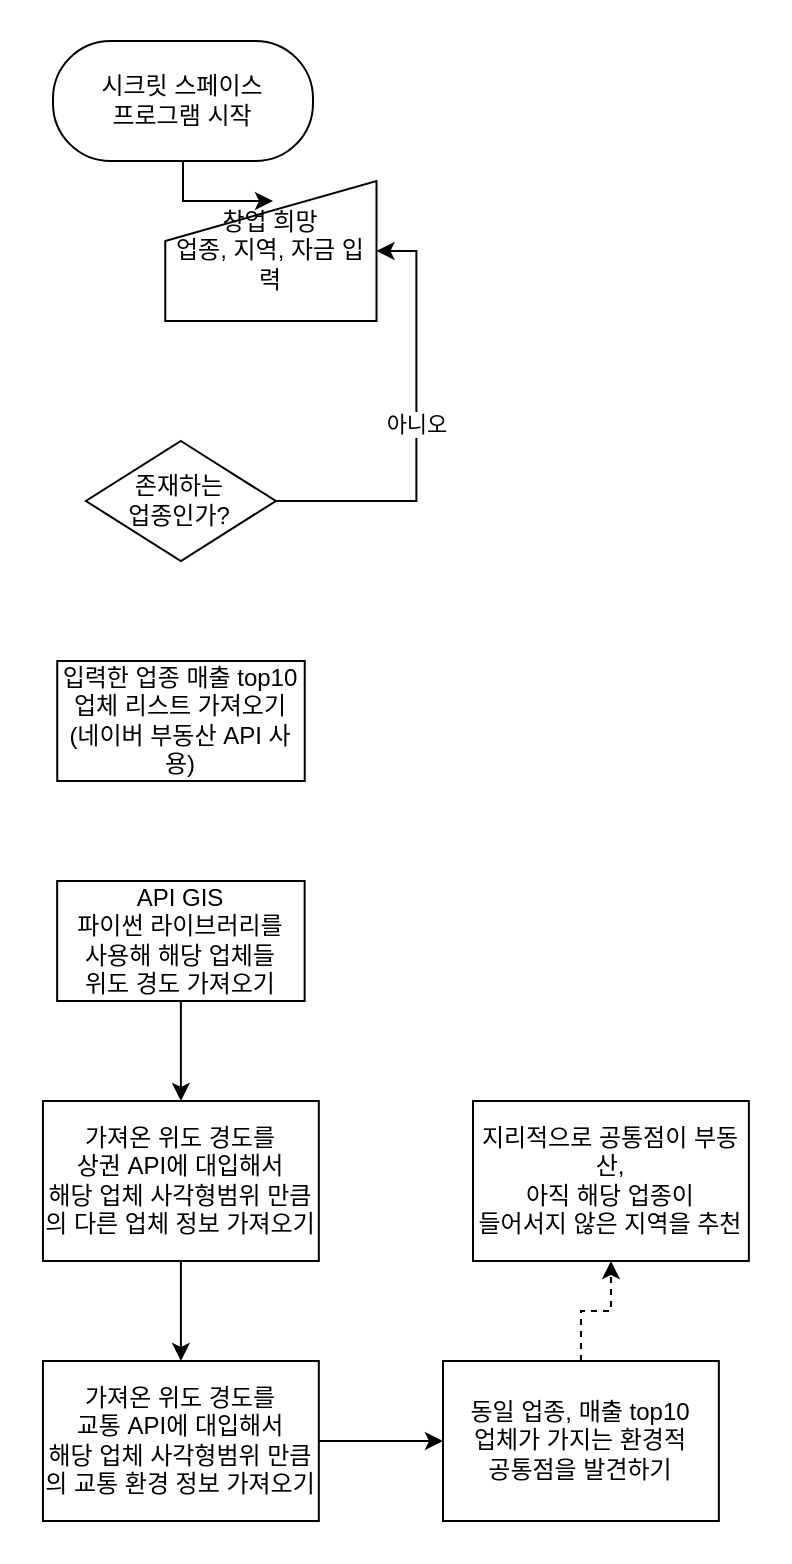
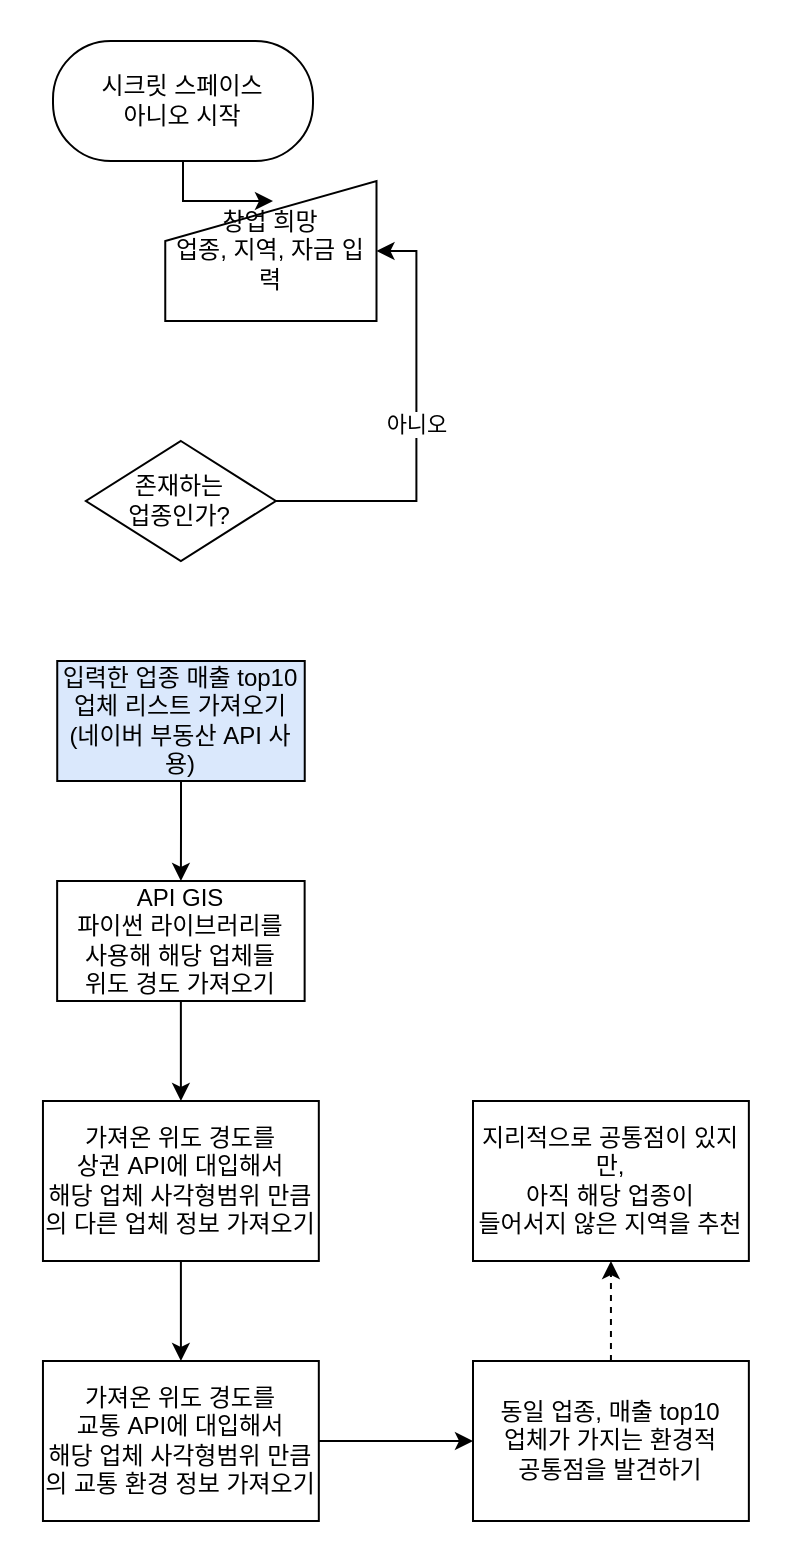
node "시크릿 스페이스 프로그램 시작": label "시크릿 스페이스 프로그램 시작" -> "시크릿 스페이스 아니오 시작"
node "입력한 업종 매출 top10 업체 리스트 가져오기 (네이버 부동산 API 사용)": fillcolor #ffffff -> #dae8fc
edge "입력한 업종 매출 top10 업체 리스트 가져오기 (네이버 부동산 API 사용)" -> "API GIS 파이썬 라이브러리를 사용해 해당 업체들 위도 경도 가져오기": added
node "지리적으로 공통점이 부동산, 아직 해당 업종이 들어서지 않은 지역을 추천": label "지리적으로 공통점이 부동산, 아직 해당 업종이 들어서지 않은 지역을 추천" -> "지리적으로 공통점이 있지만, 아직 해당 업종이 들어서지 않은 지역을 추천"
node "동일 업종, 매출 top10 업체가 가지는 환경적 공통점을 발견하기": moved (581, 1441) -> (611, 1441)
